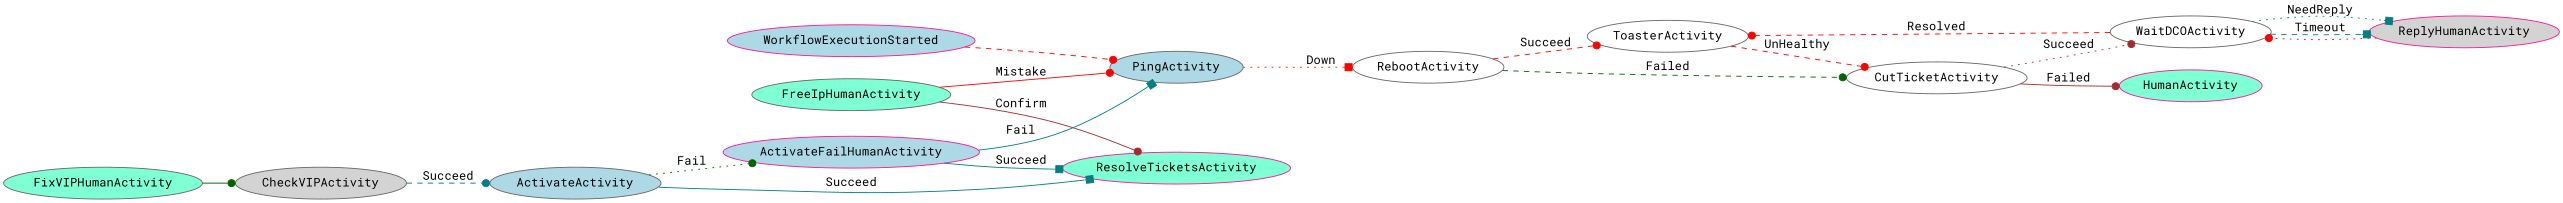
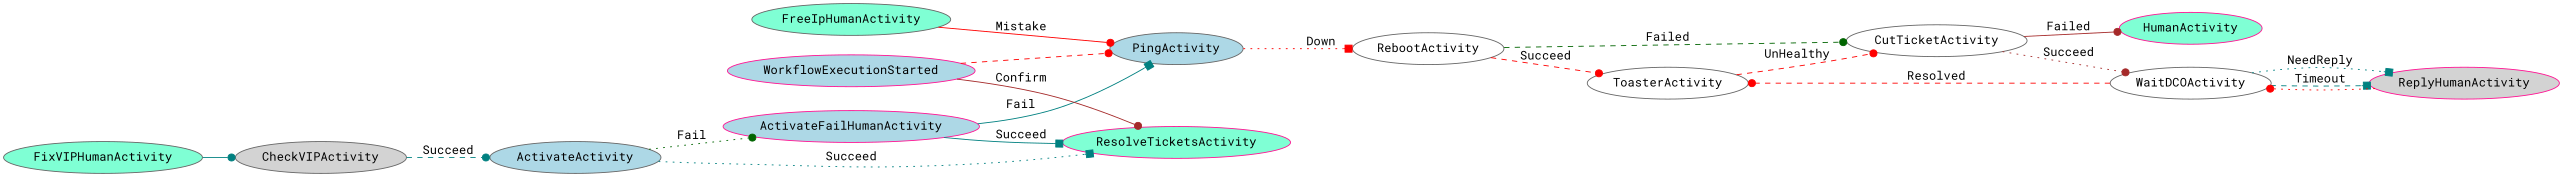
edge "FreeIpHumanActivity" -> "ResolveTicketsActivity": now "WorkflowExecutionStarted" -> "ResolveTicketsActivity"
edge "FixVIPHumanActivity" -> "CheckVIPActivity": color darkgreen -> teal
edge "ActivateActivity" -> "ResolveTicketsActivity": style solid -> dotted
